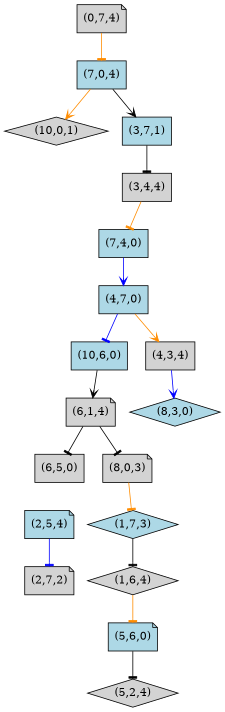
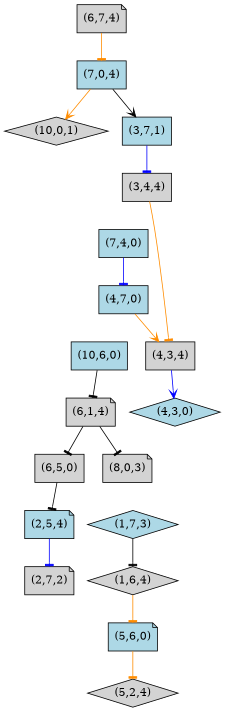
node "(0,7,4)": label "(0,7,4)" -> "(6,7,4)"
edge "(3,7,1)" -> "(3,4,4)": color black -> blue
edge "(3,4,4)" -> "(7,4,0)": now "(3,4,4)" -> "(4,3,4)"
edge "(7,4,0)" -> "(4,7,0)": arrowhead vee -> tee
edge "(4,7,0)" -> "(10,6,0)": removed
edge "(10,6,0)" -> "(6,1,4)": arrowhead vee -> tee
node "(8,3,0)": label "(8,3,0)" -> "(4,3,0)"
edge "(6,5,0)" -> "(2,5,4)": added
edge "(8,0,3)" -> "(1,7,3)": removed
edge "(5,6,0)" -> "(5,2,4)": color black -> darkorange
